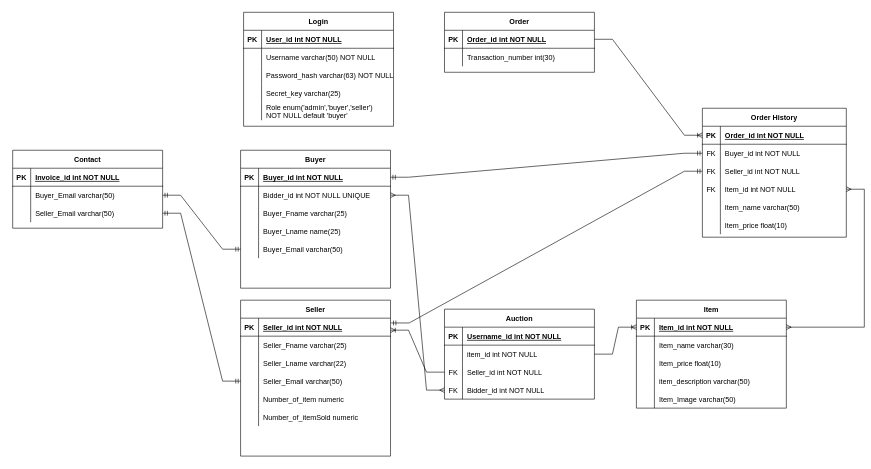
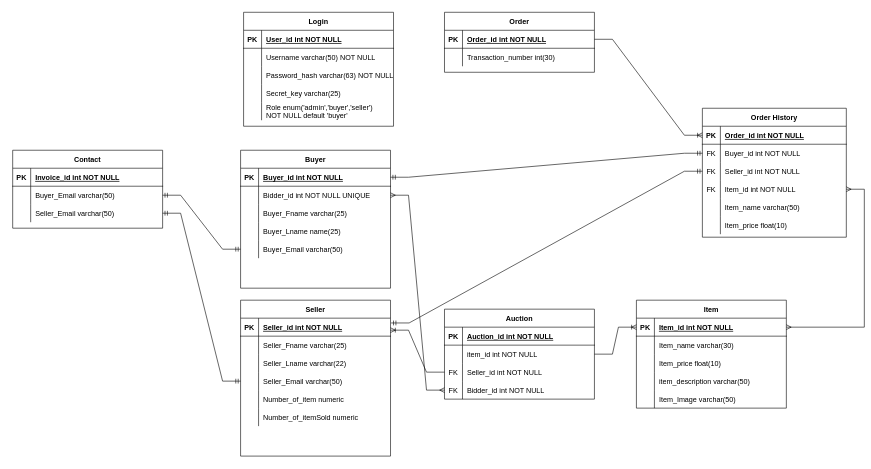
node "Username_id int NOT NULL": label "Username_id int NOT NULL" -> "Auction_id int NOT NULL"
